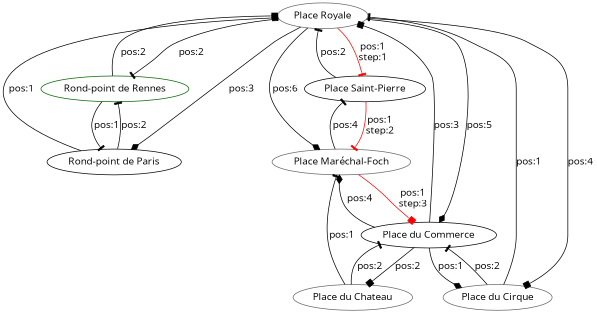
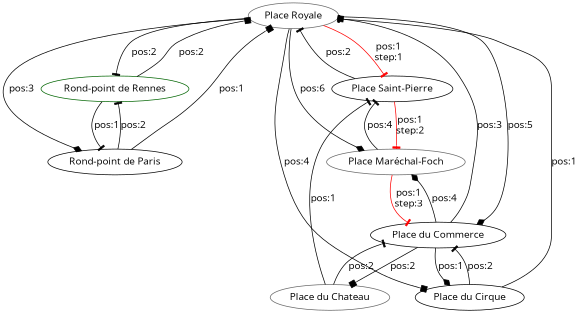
edge "Place Maréchal-Foch" -> "Place du Commerce": arrowhead box -> tee
edge "Place du Chateau" -> "Place Maréchal-Foch": now "Place du Chateau" -> "Place Saint-Pierre"
node "Place du Cirque": color gray40 -> black
